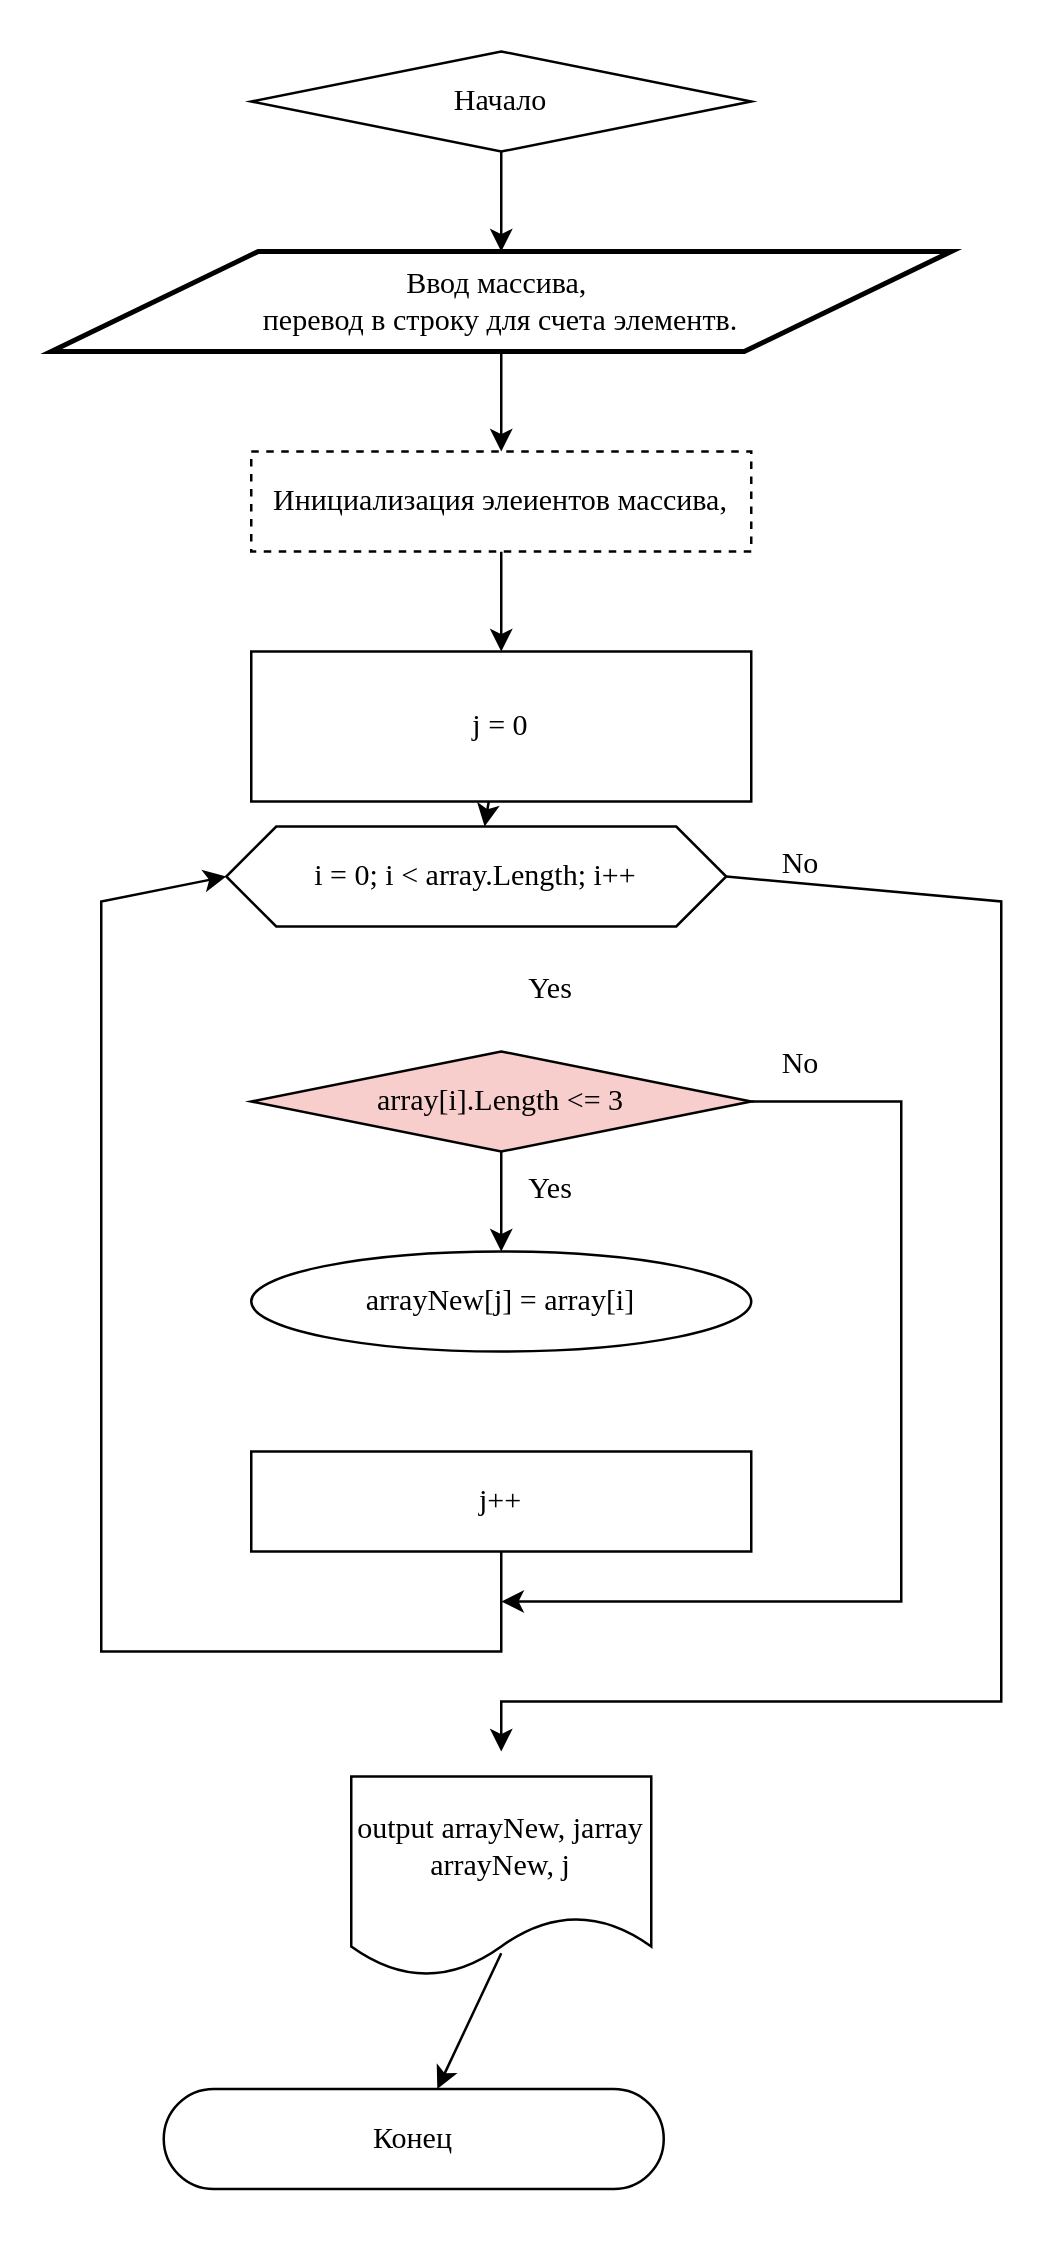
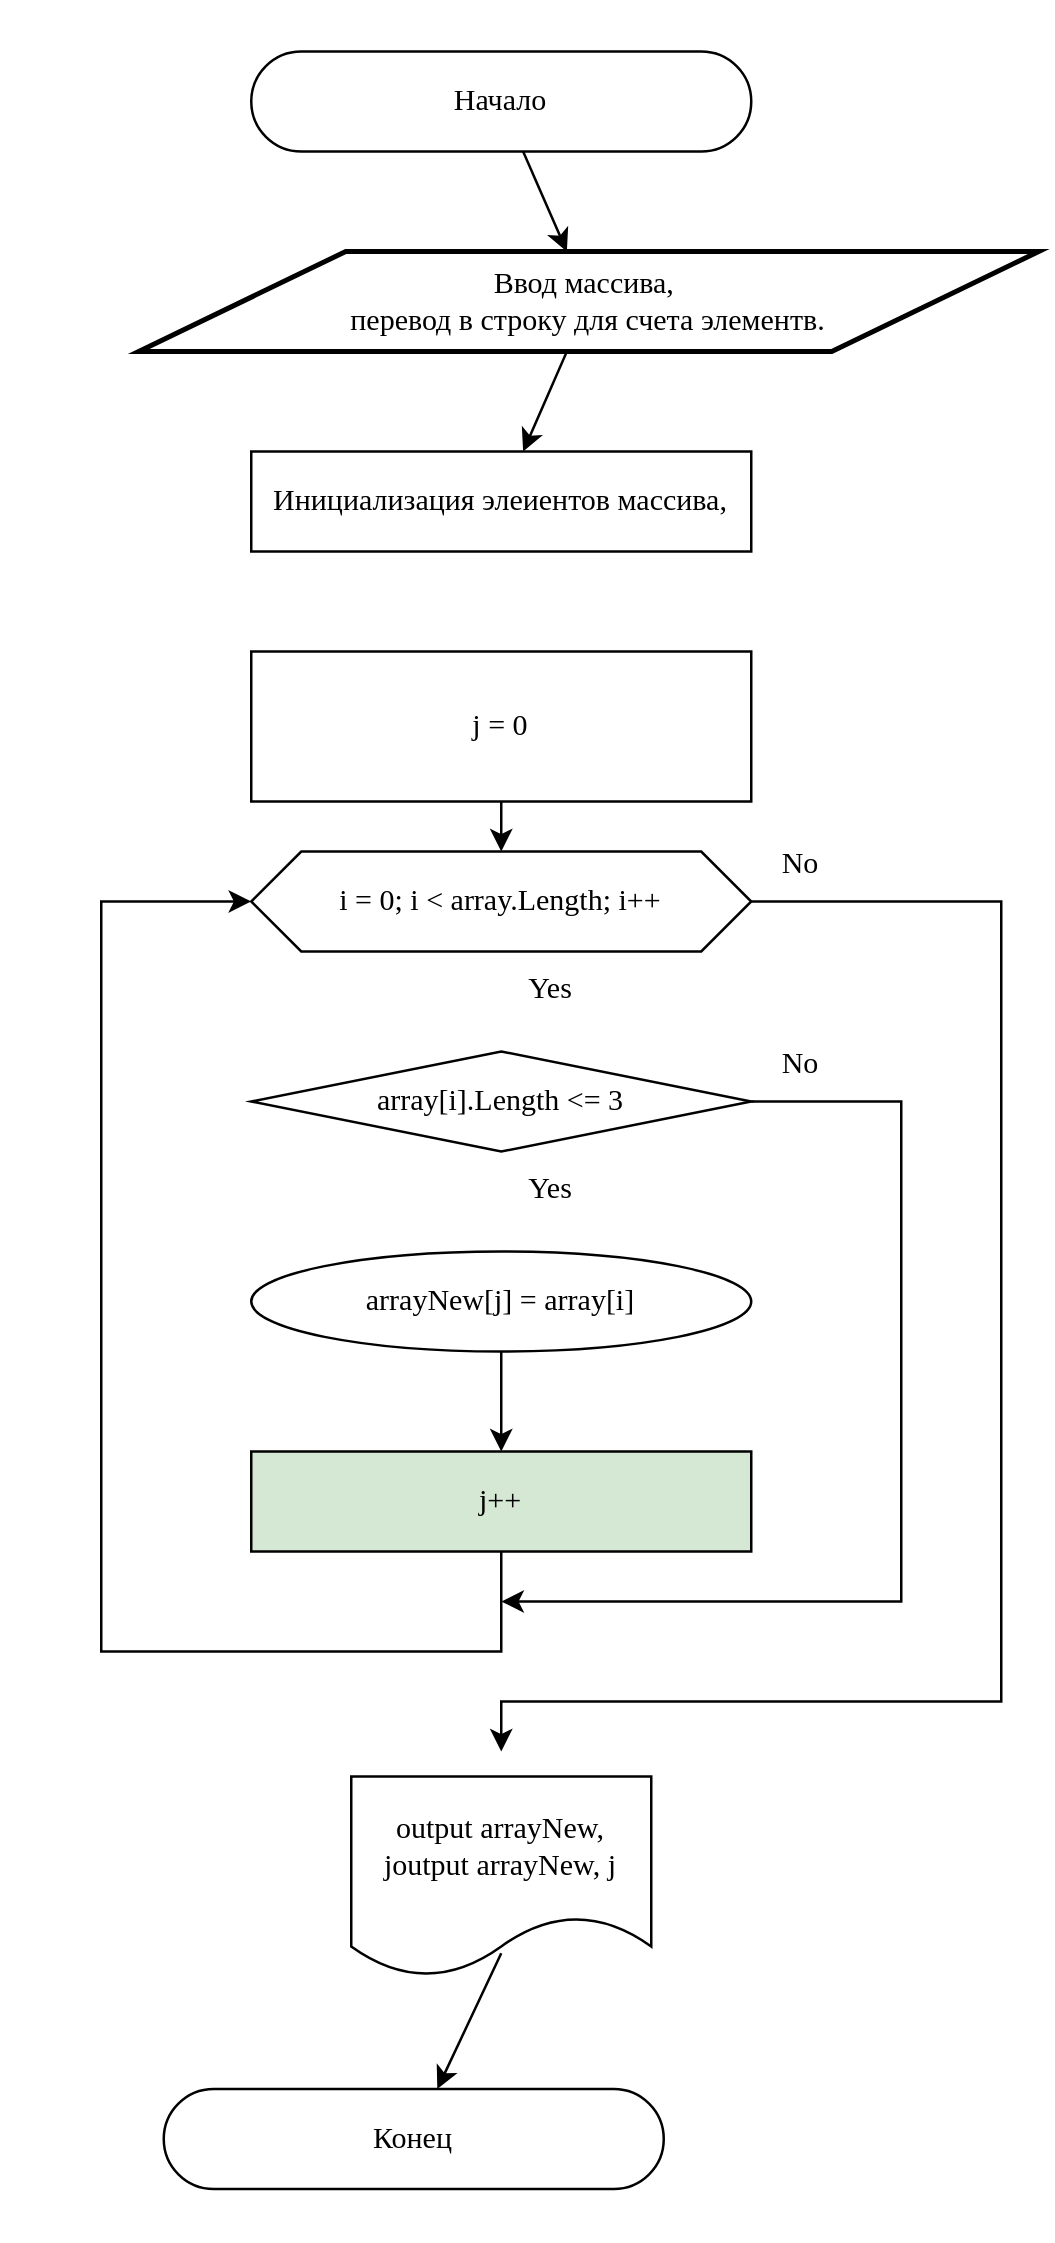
node "Начало": shape diamond -> rounded rectangle
node "Ввод массива, перевод в строку для счета элементв.": moved (501, 301) -> (589, 301)
node "Инициализация элеиентов массива,": style dashed -> solid
edge "Инициализация элеиентов массива," -> "j = 0": removed
node "i = 0; i < array.Length; i++": moved (476, 876) -> (501, 901)
node "array[i].Length <= 3": fillcolor #f8cecc -> #ffffff
edge "array[i].Length <= 3" -> "arrayNew[j] = array[i]": removed
edge "arrayNew[j] = array[i]" -> "j++": added
node "j++": fillcolor #ffffff -> #d5e8d4
node "output arrayNew, jarray arrayNew, j": label "output arrayNew, jarray arrayNew, j" -> "output arrayNew, joutput arrayNew, j"
